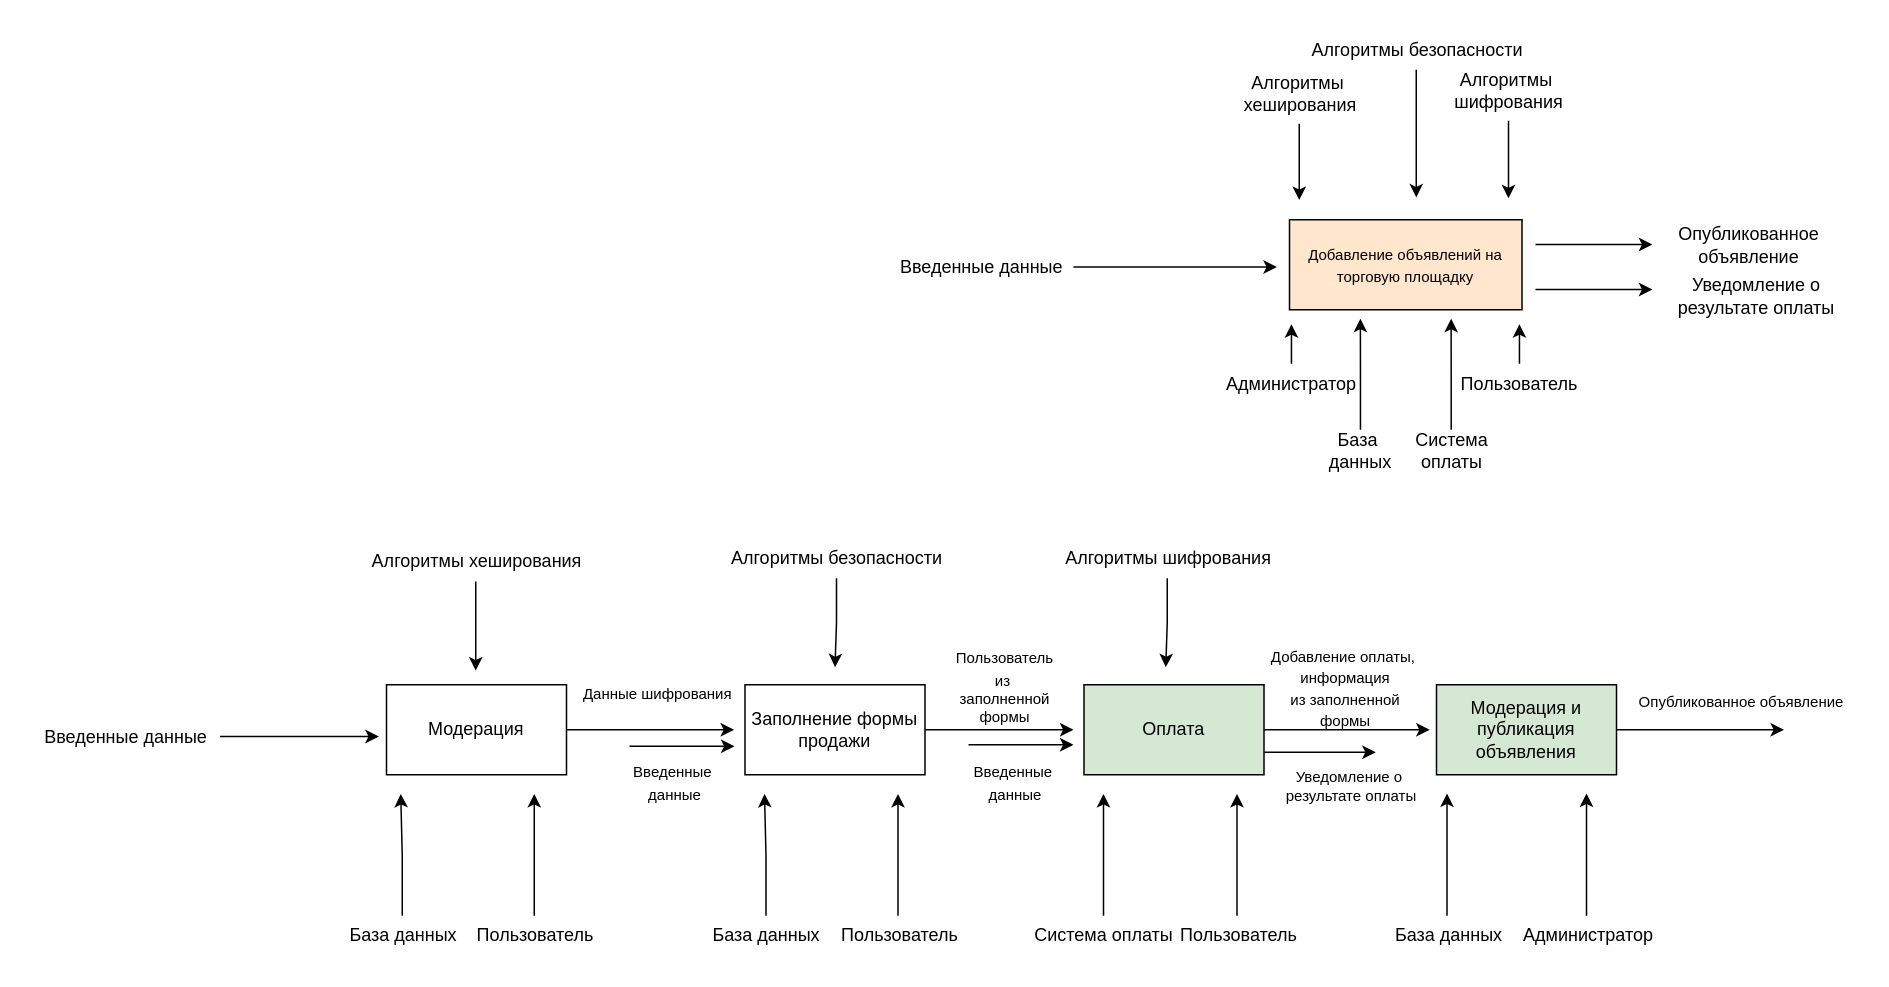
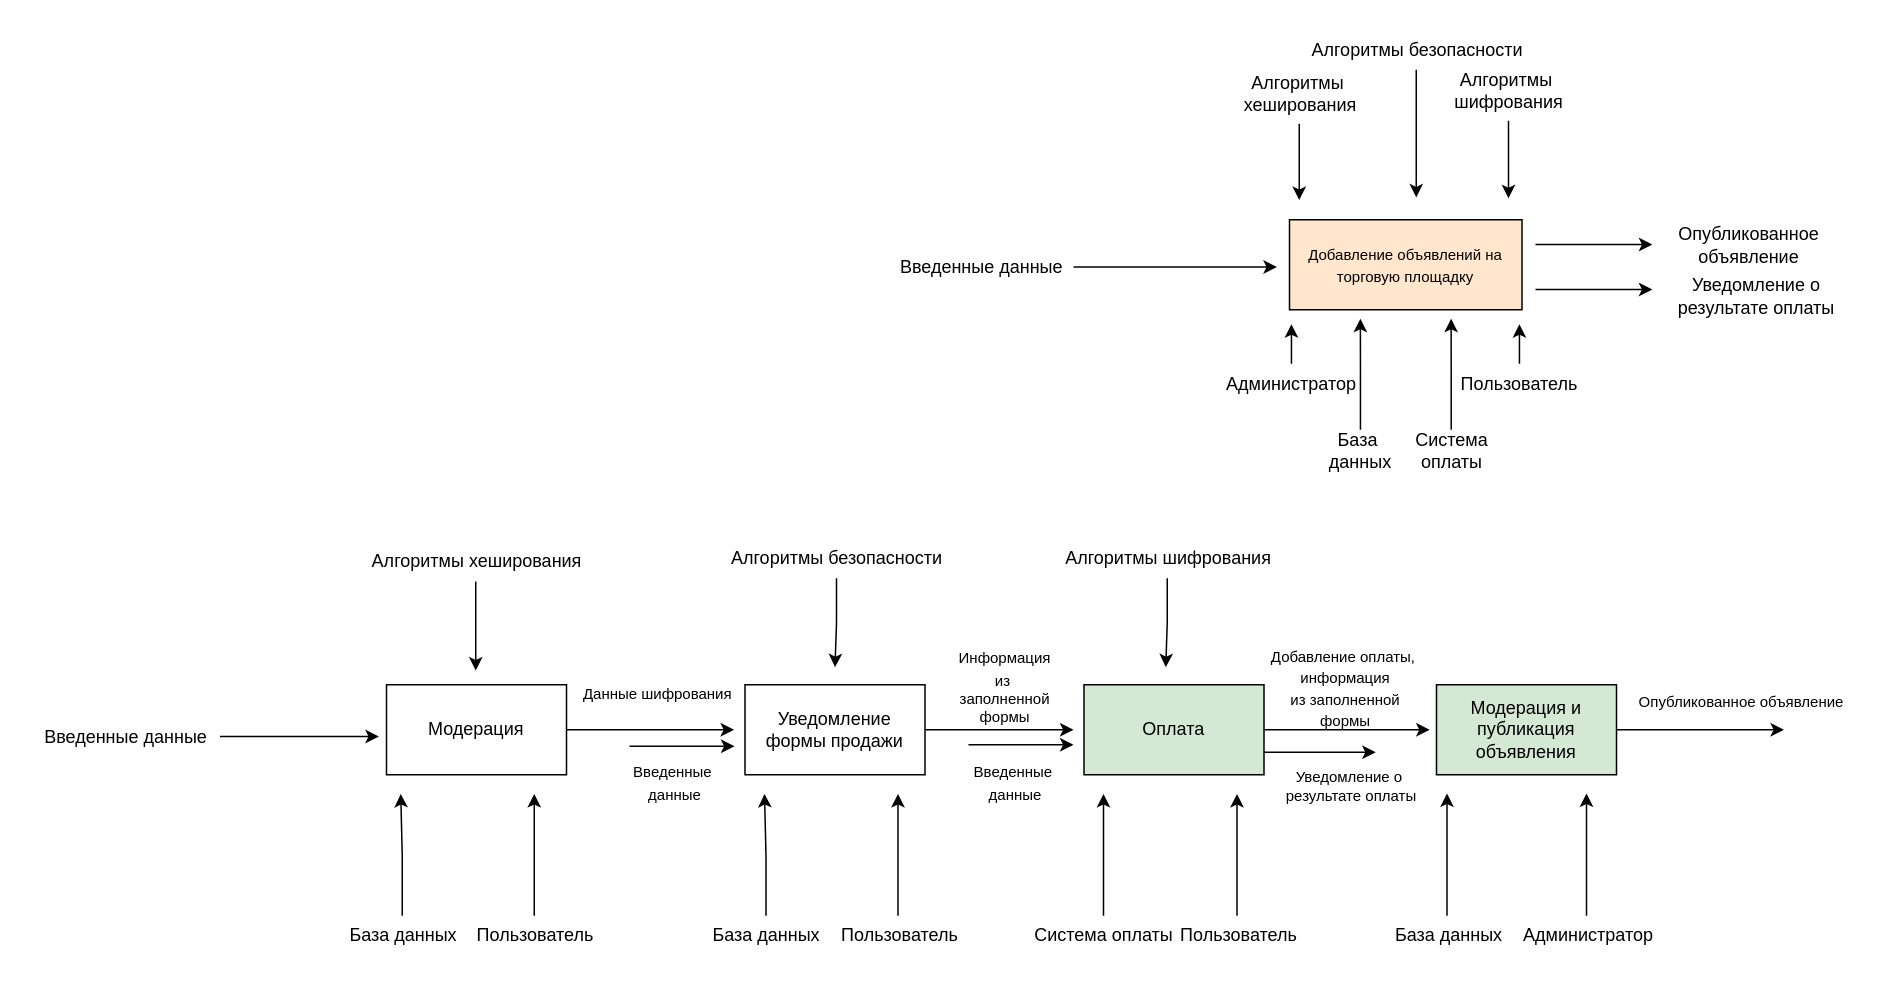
node "Пользователь из заполненной формы": label "Пользователь из заполненной формы" -> "Информация из заполненной формы"
node "Заполнение формы продажи": label "Заполнение формы продажи" -> "Уведомление формы продажи"
